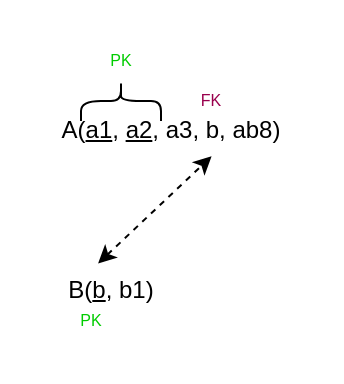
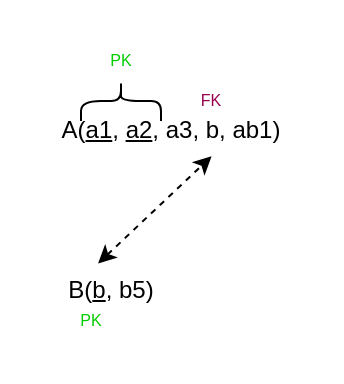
node "A(a1, a2, a3, b, ab8)": label "A(a1, a2, a3, b, ab8)" -> "A(a1, a2, a3, b, ab1)"
node "B(b, b1)": label "B(b, b1)" -> "B(b, b5)"
